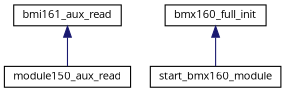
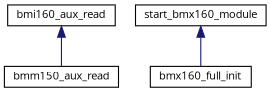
node "bmi161_aux_read": label "bmi161_aux_read" -> "bmi160_aux_read"
edge "start_bmx160_module" -> "bmx160_full_init": reversed
node "module150_aux_read": label "module150_aux_read" -> "bmm150_aux_read"
